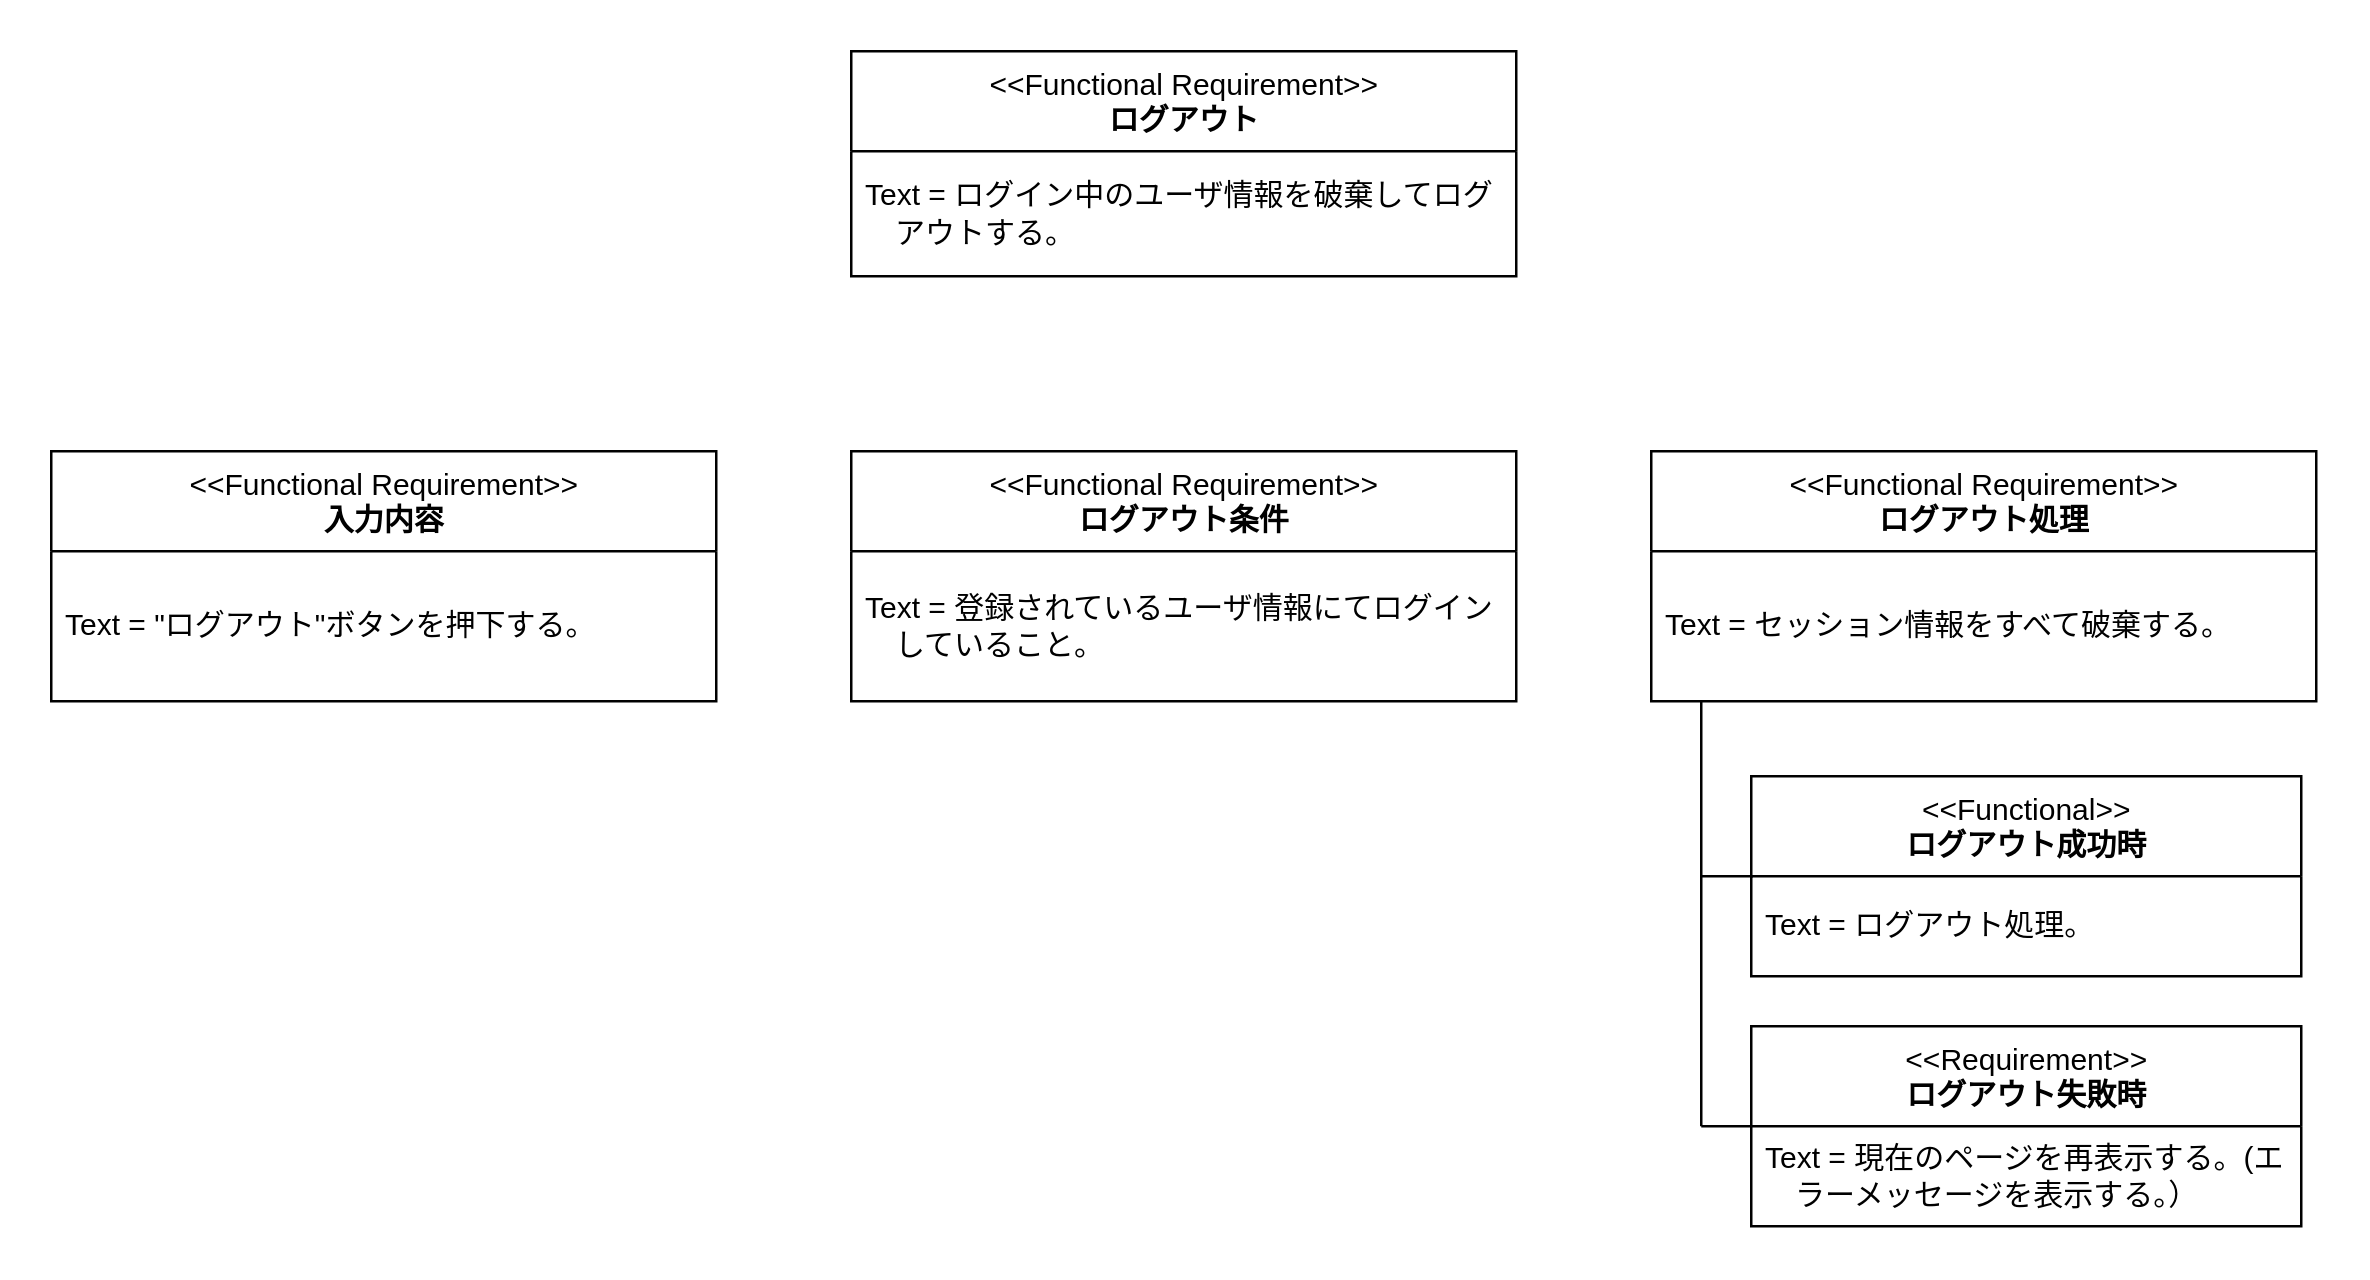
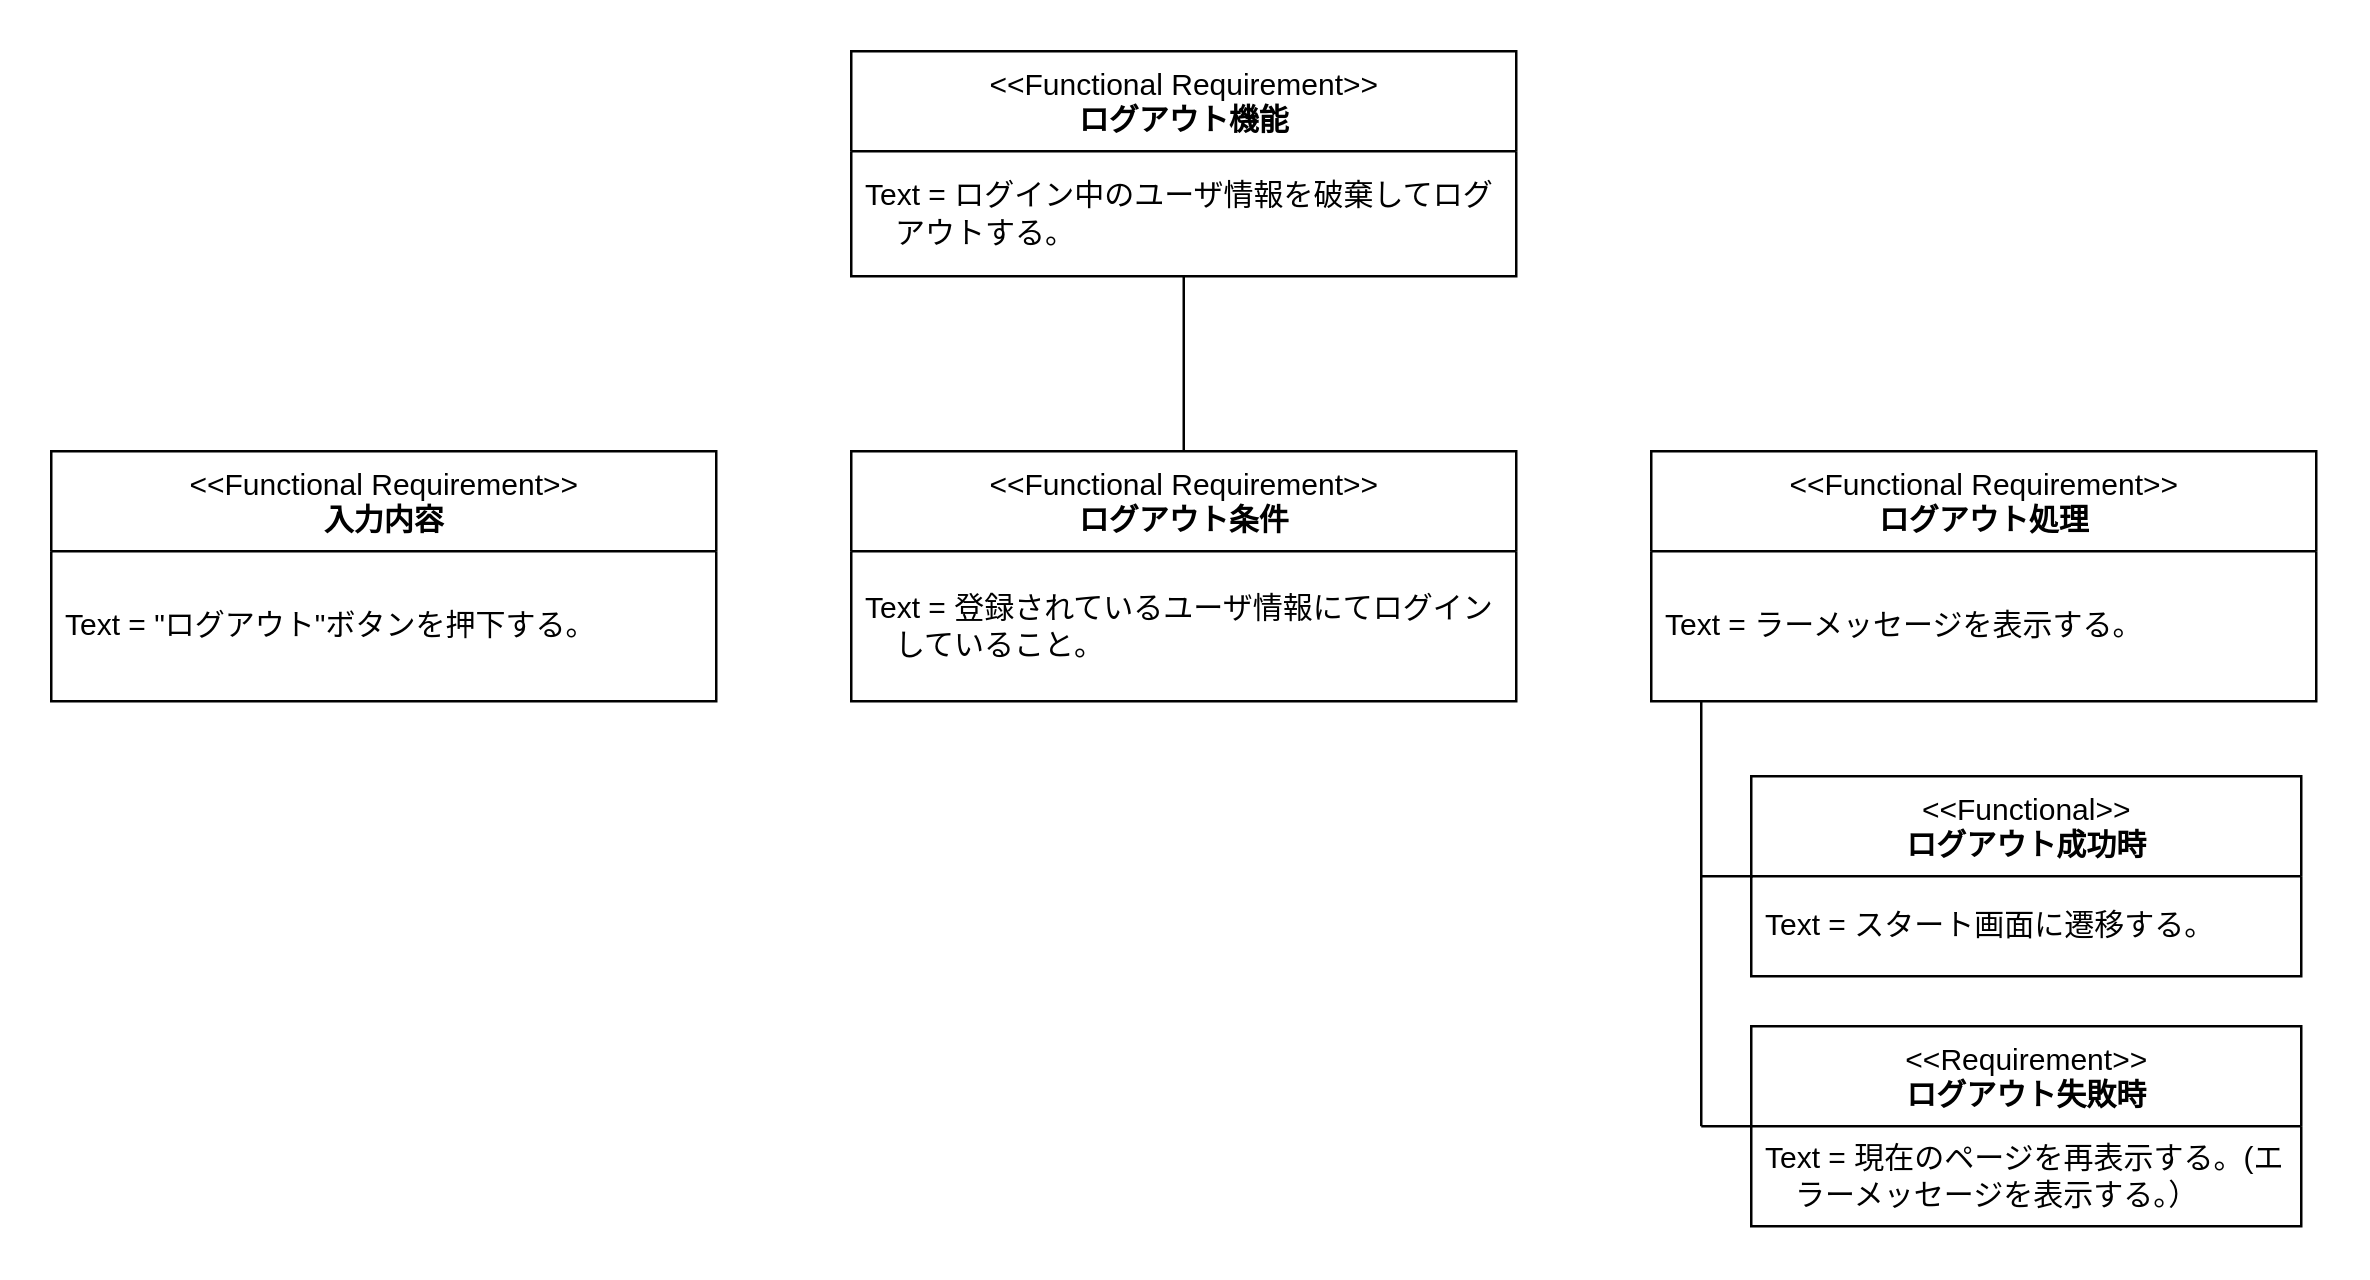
node "<<Functional Requirement>> ログアウト": label "<<Functional Requirement>> ログアウト" -> "<<Functional Requirement>> ログアウト機能"
edge "Text = ログイン中のユーザ情報を破棄してログ アウトする。" -- "<<Functional Requirement>> ログアウト条件": added
node "Text = セッション情報をすべて破棄する。": label "Text = セッション情報をすべて破棄する。" -> "Text = ラーメッセージを表示する。"
node "Text = ログアウト処理。": label "Text = ログアウト処理。" -> "Text = スタート画面に遷移する。"
